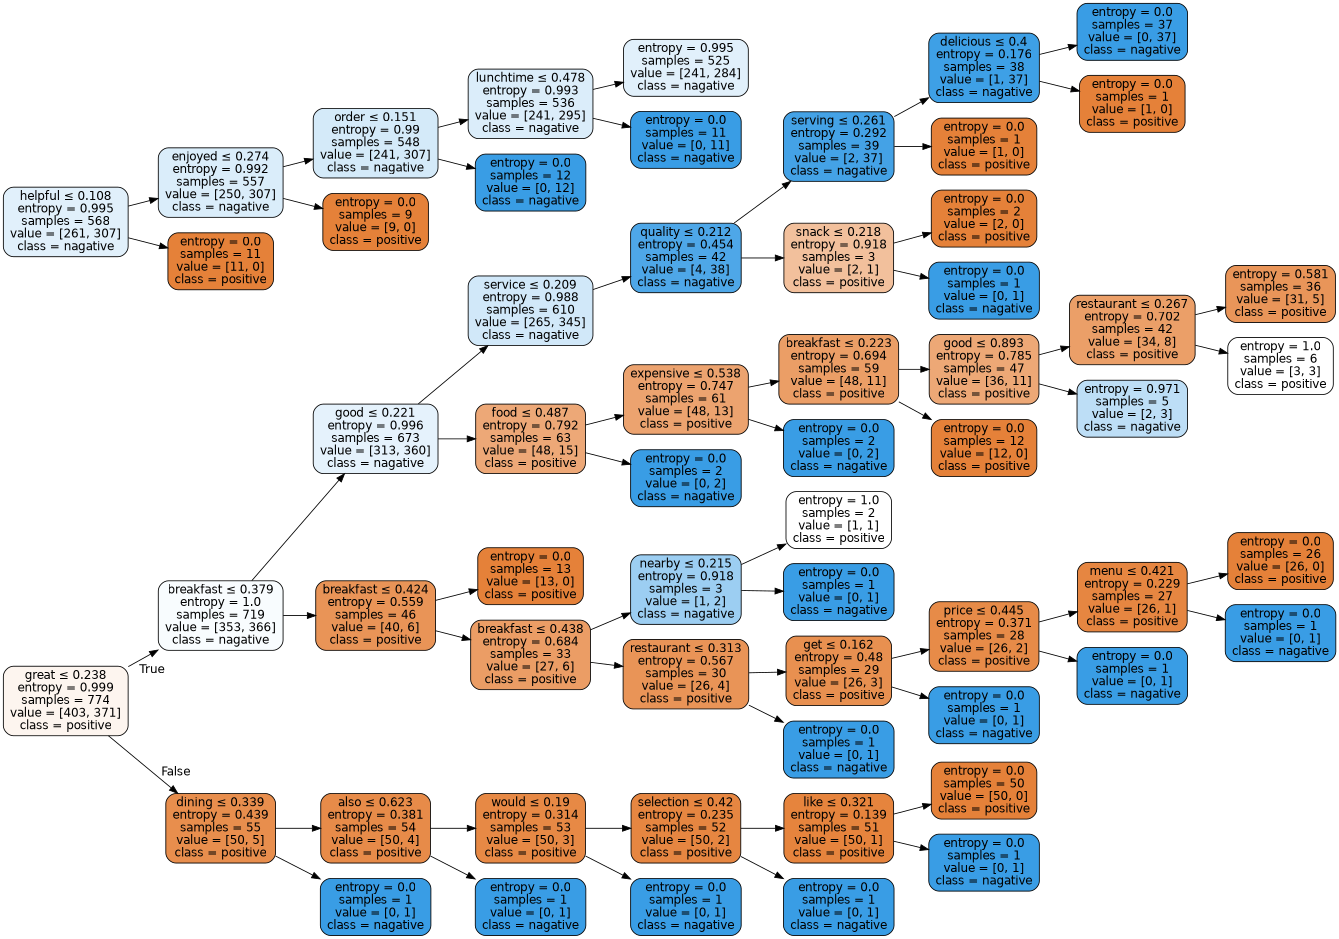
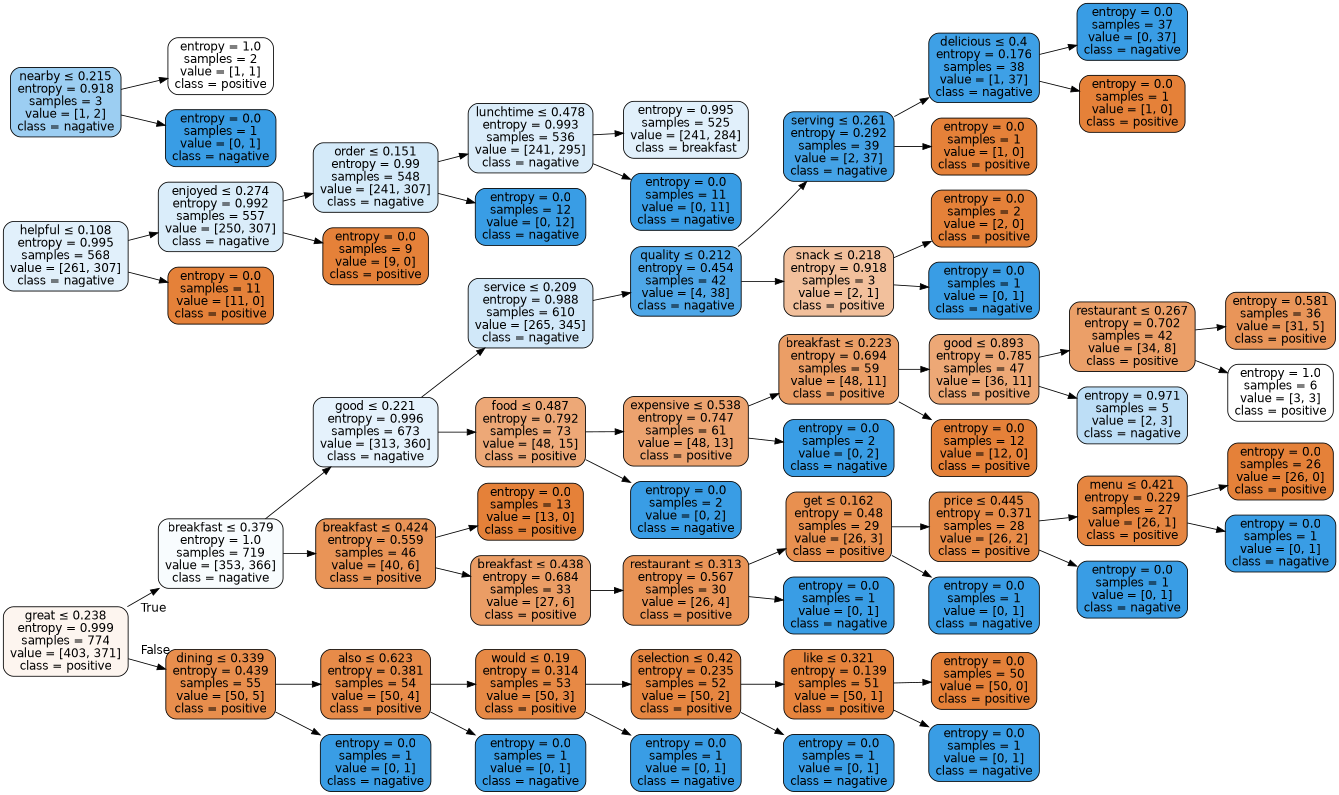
node "entropy = 0.995": text "class = nagative" -> "class = breakfast"
node "food ≤ 0.487": text "samples = 63" -> "samples = 73"
edge "breakfast ≤ 0.438" -> "nearby ≤ 0.215": removed
